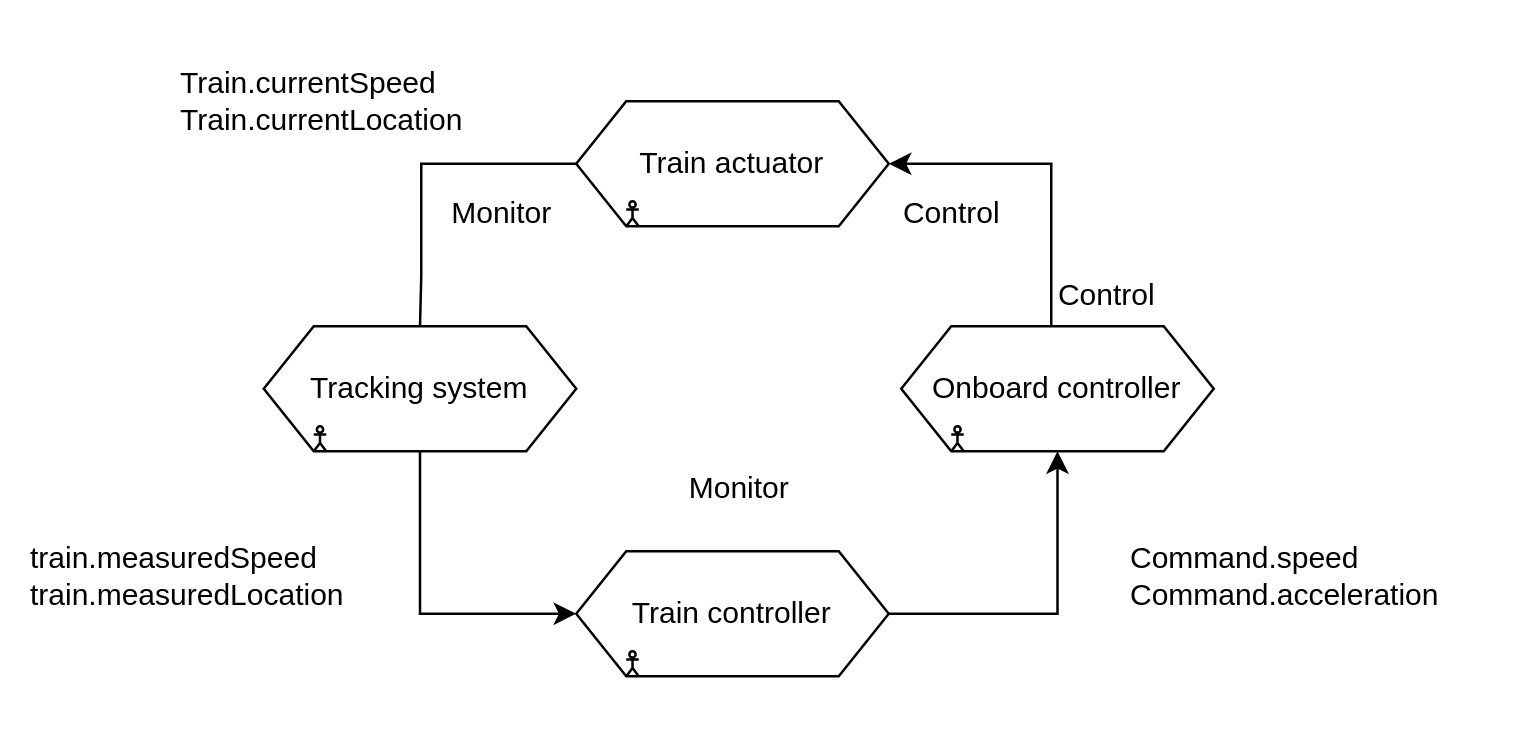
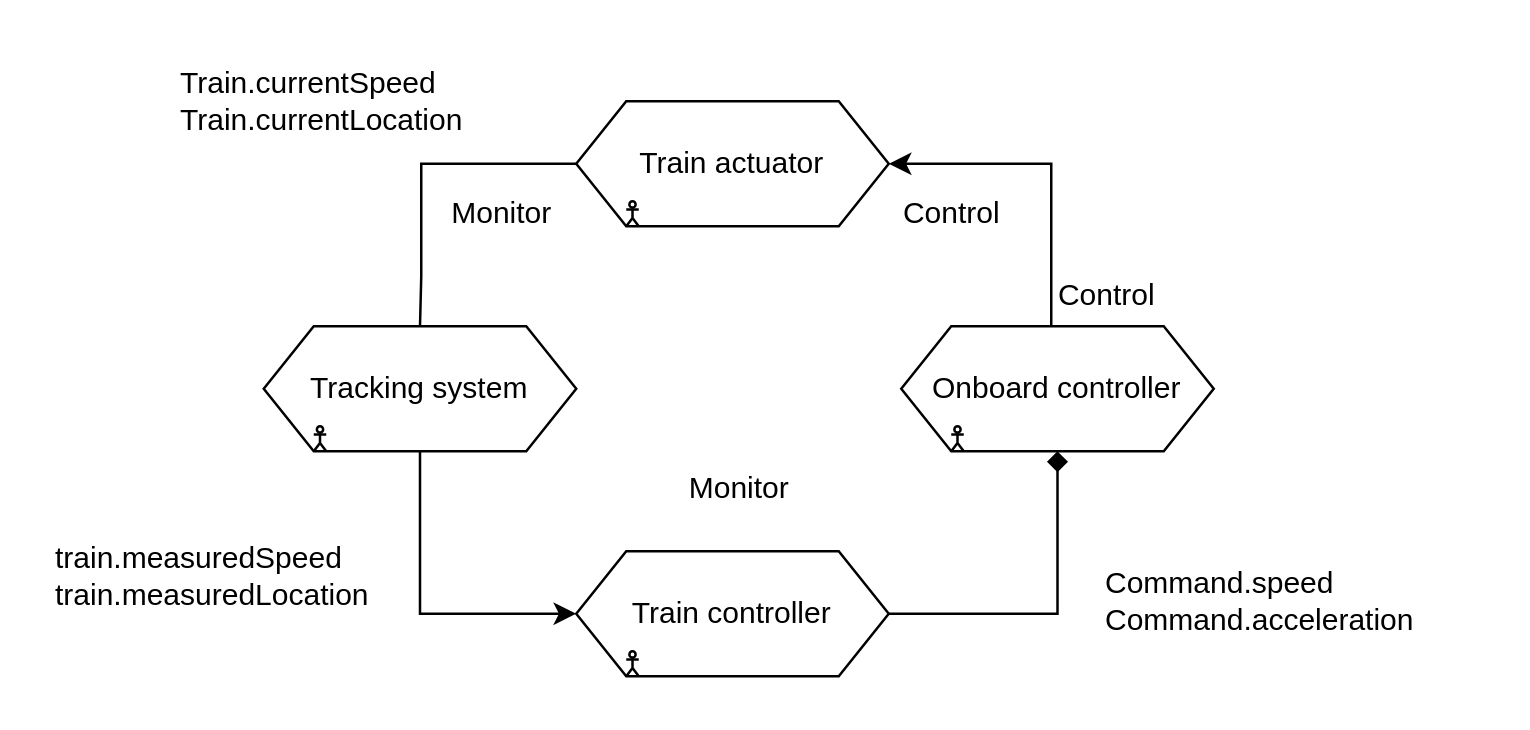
edge "Train controller" -> "Onboard controller": arrowhead classic -> diamond
node "train.measuredSpeed train.measuredLocation": moved (214, 576) -> (239, 576)
node "Command.speed Command.acceleration": moved (1314, 576) -> (1289, 601)
